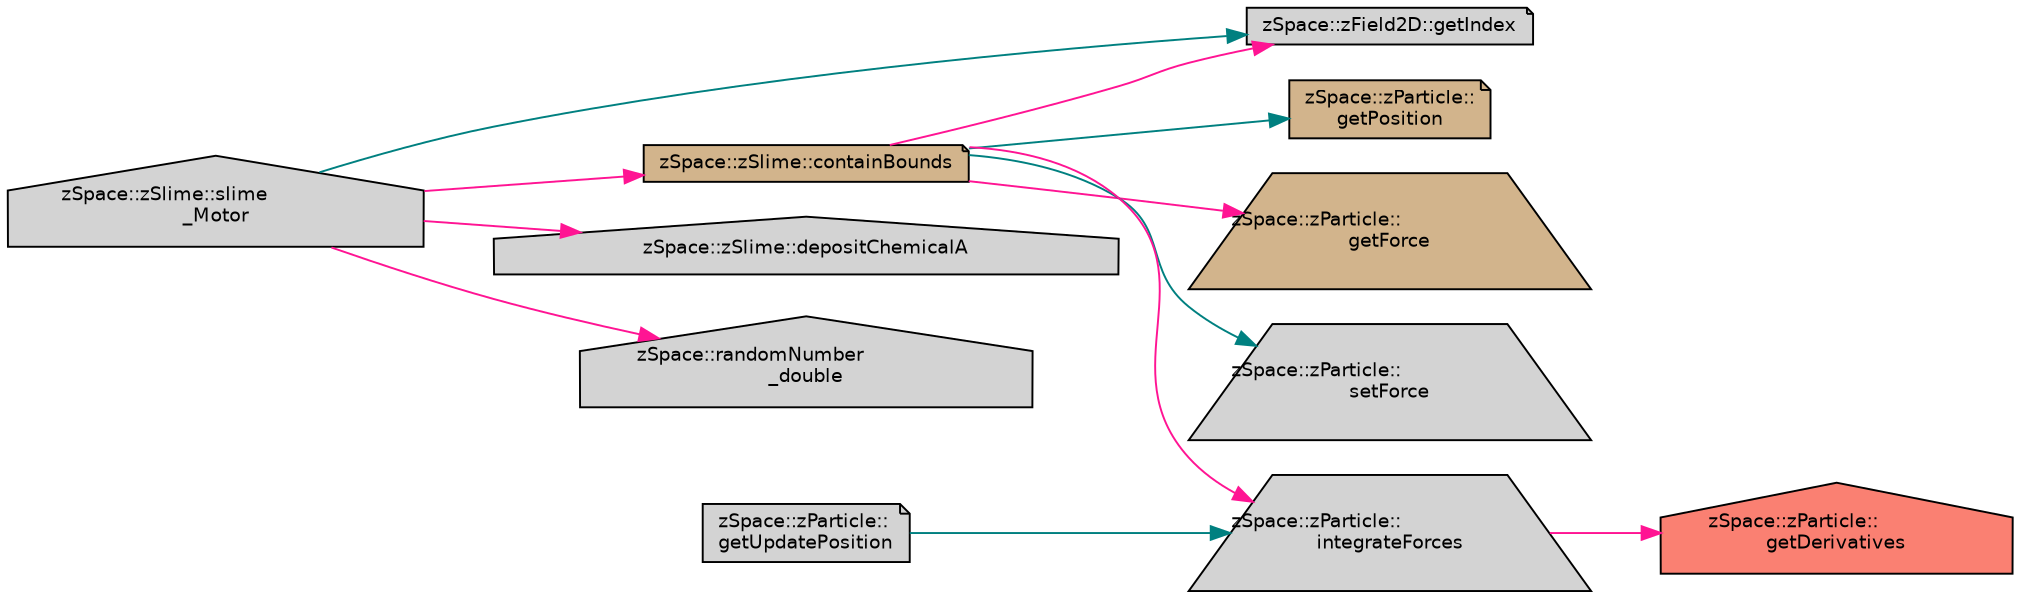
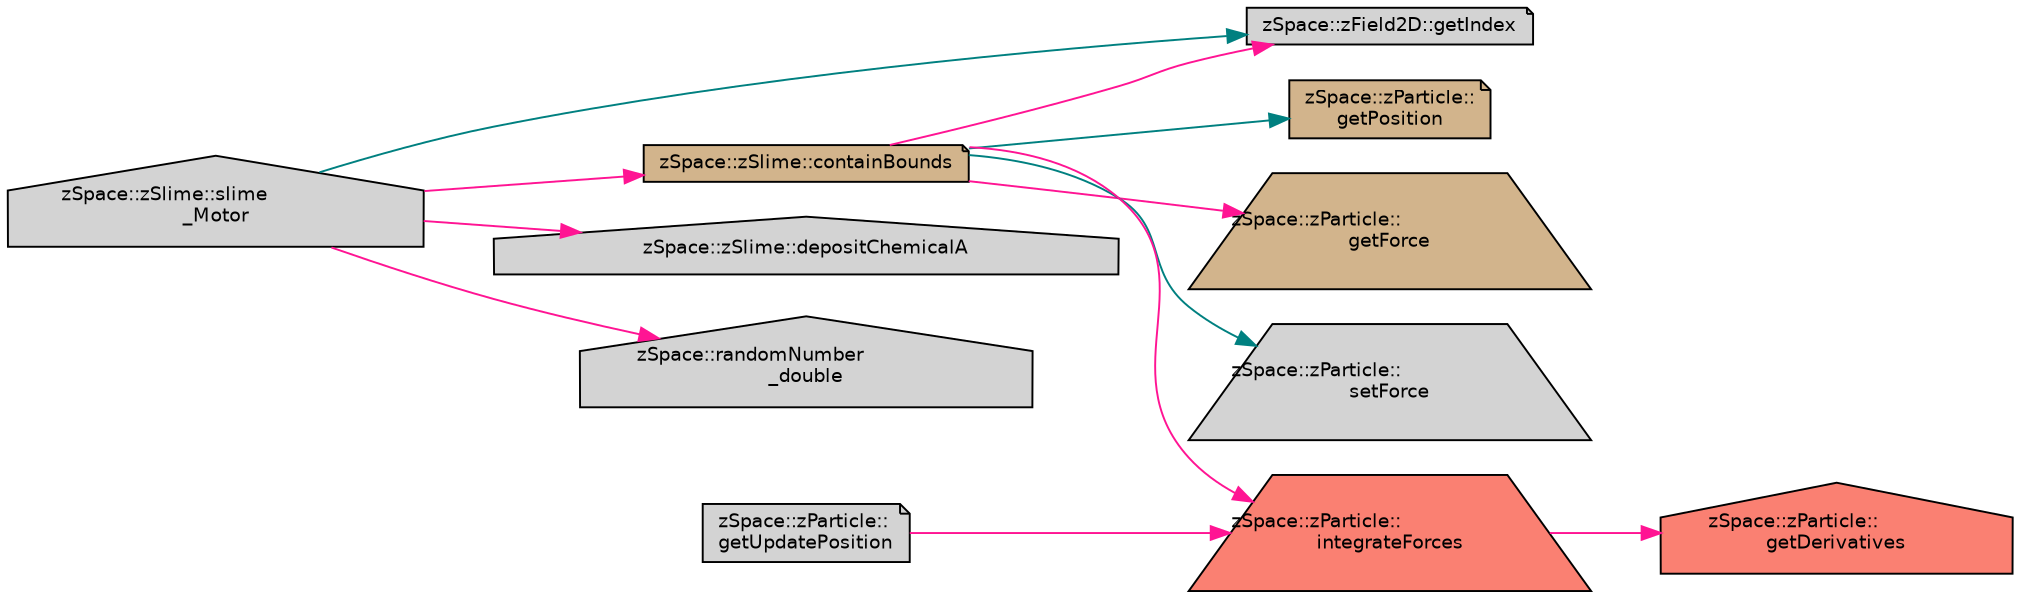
edge "zSpace::zParticle:: getUpdatePosition" -> "zSpace::zParticle:: integrateForces": color teal -> deeppink
node "zSpace::zParticle:: integrateForces": fillcolor lightgrey -> salmon
